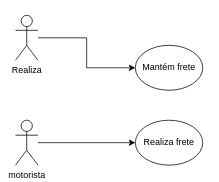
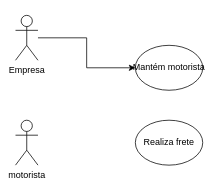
node "Mantém frete": label "Mantém frete" -> "Mantém motorista"
node "Realiza": label "Realiza" -> "Empresa"
edge "motorista" -> "Realiza frete": removed
